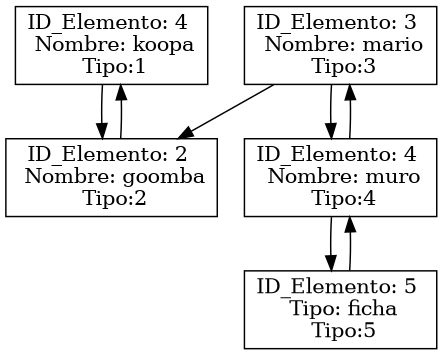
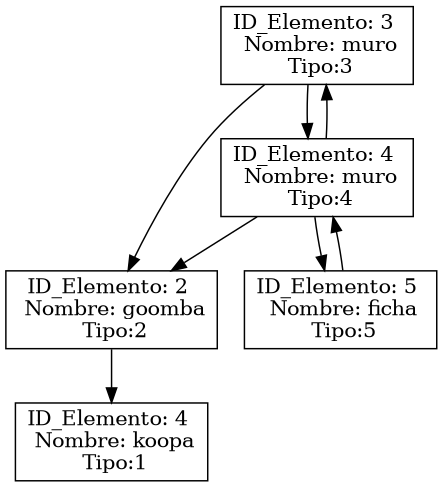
node "ID_Elemento: 3 Nombre: mario Tipo:3": label "ID_Elemento: 3 Nombre: mario Tipo:3" -> "ID_Elemento: 3 Nombre: muro Tipo:3"
edge "ID_Elemento: 4 Nombre: koopa Tipo:1" -> "ID_Elemento: 2 Nombre: goomba Tipo:2": now "ID_Elemento: 4 Nombre: muro Tipo:4" -> "ID_Elemento: 2 Nombre: goomba Tipo:2"
node "ID_Elemento: 5 Tipo: ficha Tipo:5": label "ID_Elemento: 5 Tipo: ficha Tipo:5" -> "ID_Elemento: 5 Nombre: ficha Tipo:5"
